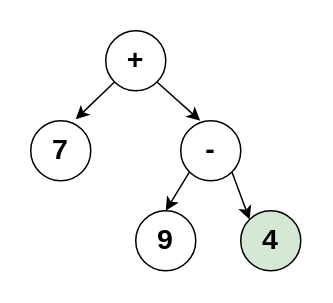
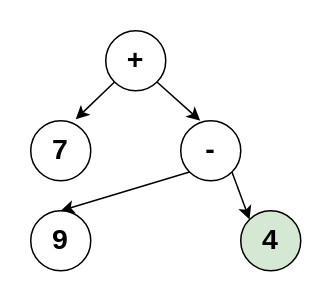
node "9": moved (166, 241) -> (61, 241)
